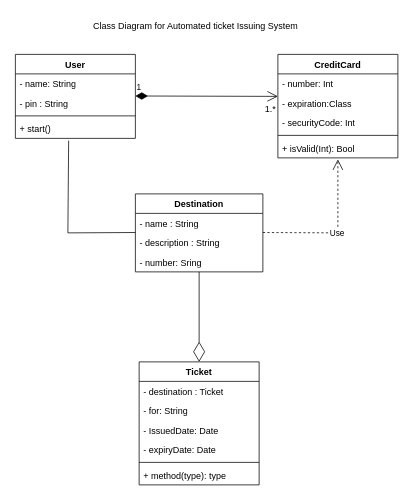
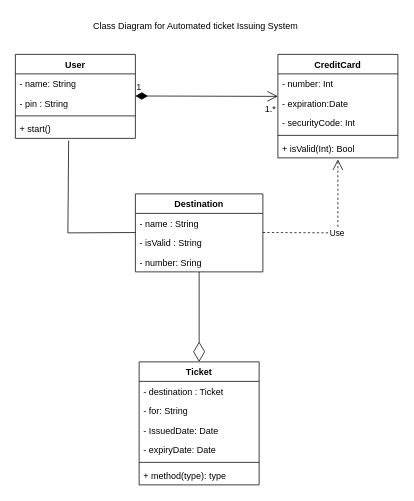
node "- expiration:Class": label "- expiration:Class" -> "- expiration:Date"
node "- description : String": label "- description : String" -> "- isValid : String"
